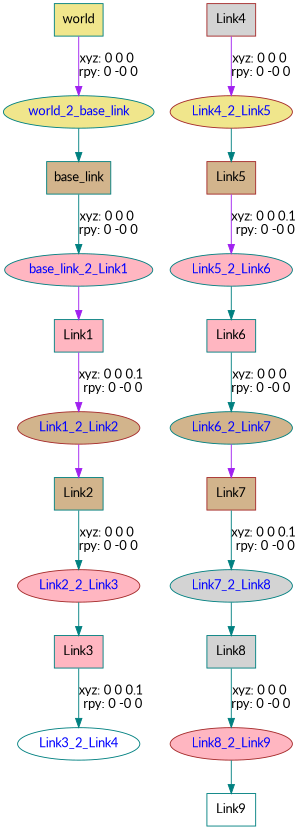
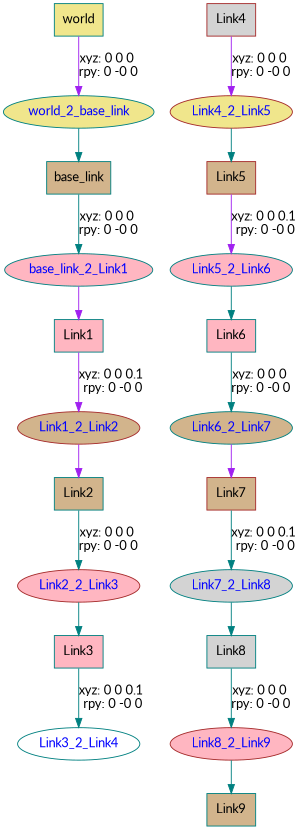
node "Link9": fillcolor white -> tan
